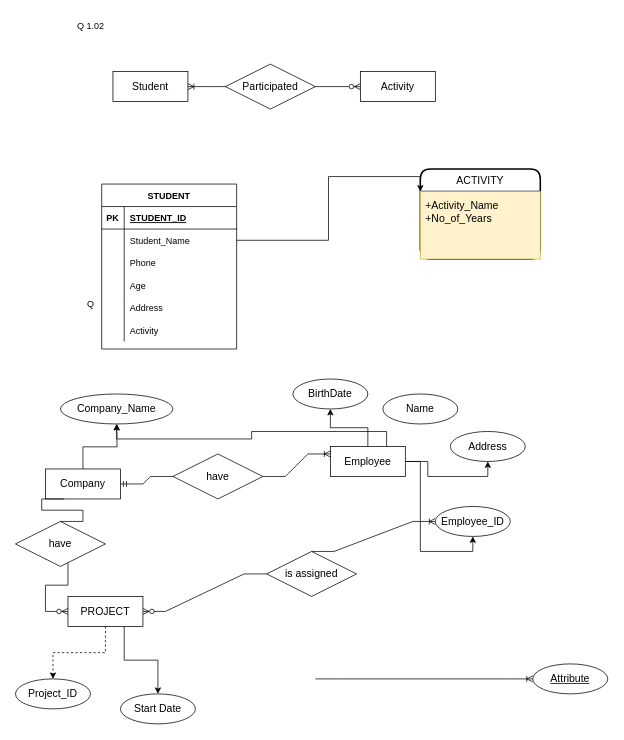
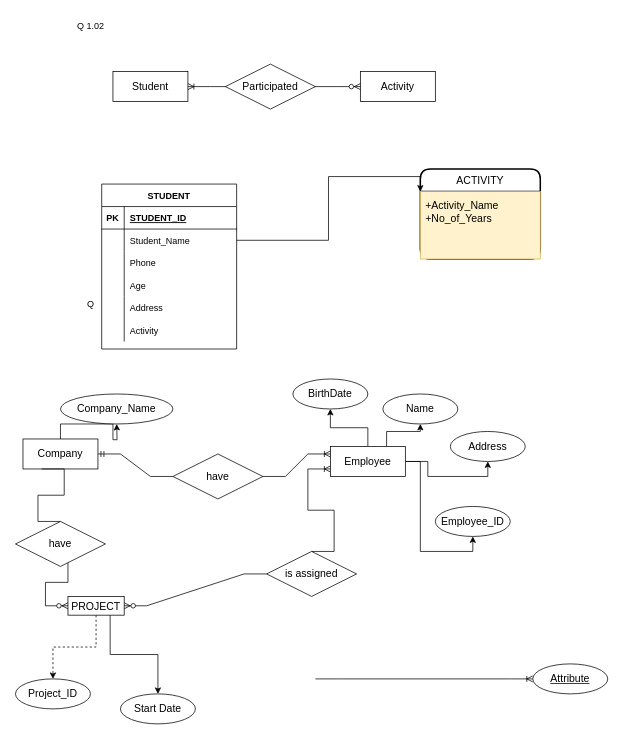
edge "Employee" -> "Company_Name": now "Employee" -> "Name"
node "Company": moved (83, 484) -> (60, 454)
edge "is assigned" -> "Employee_ID": now "is assigned" -> "Employee"
node "PROJECT": size 75x30 -> 56x19
